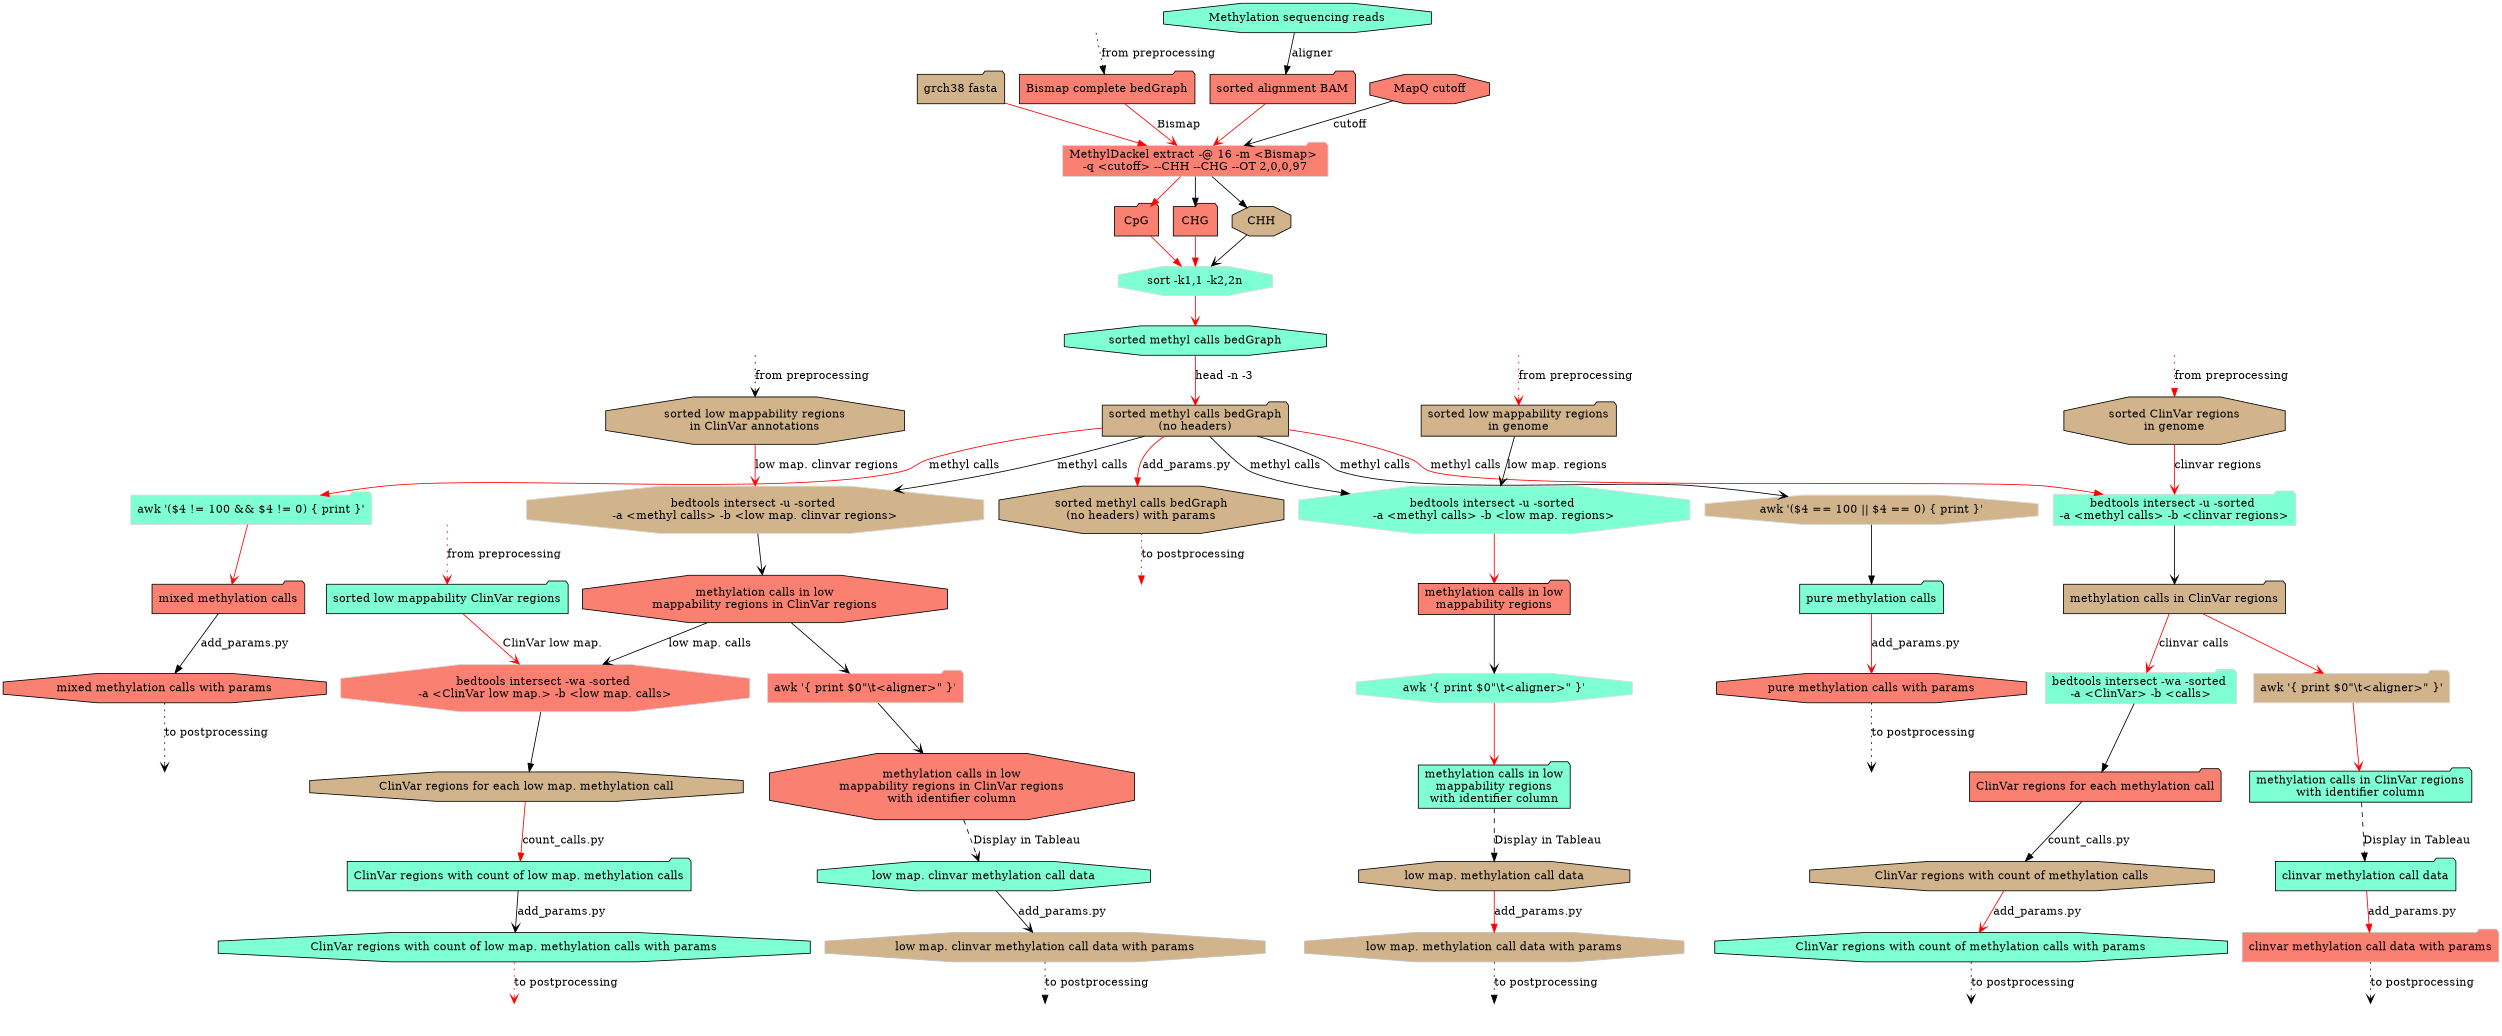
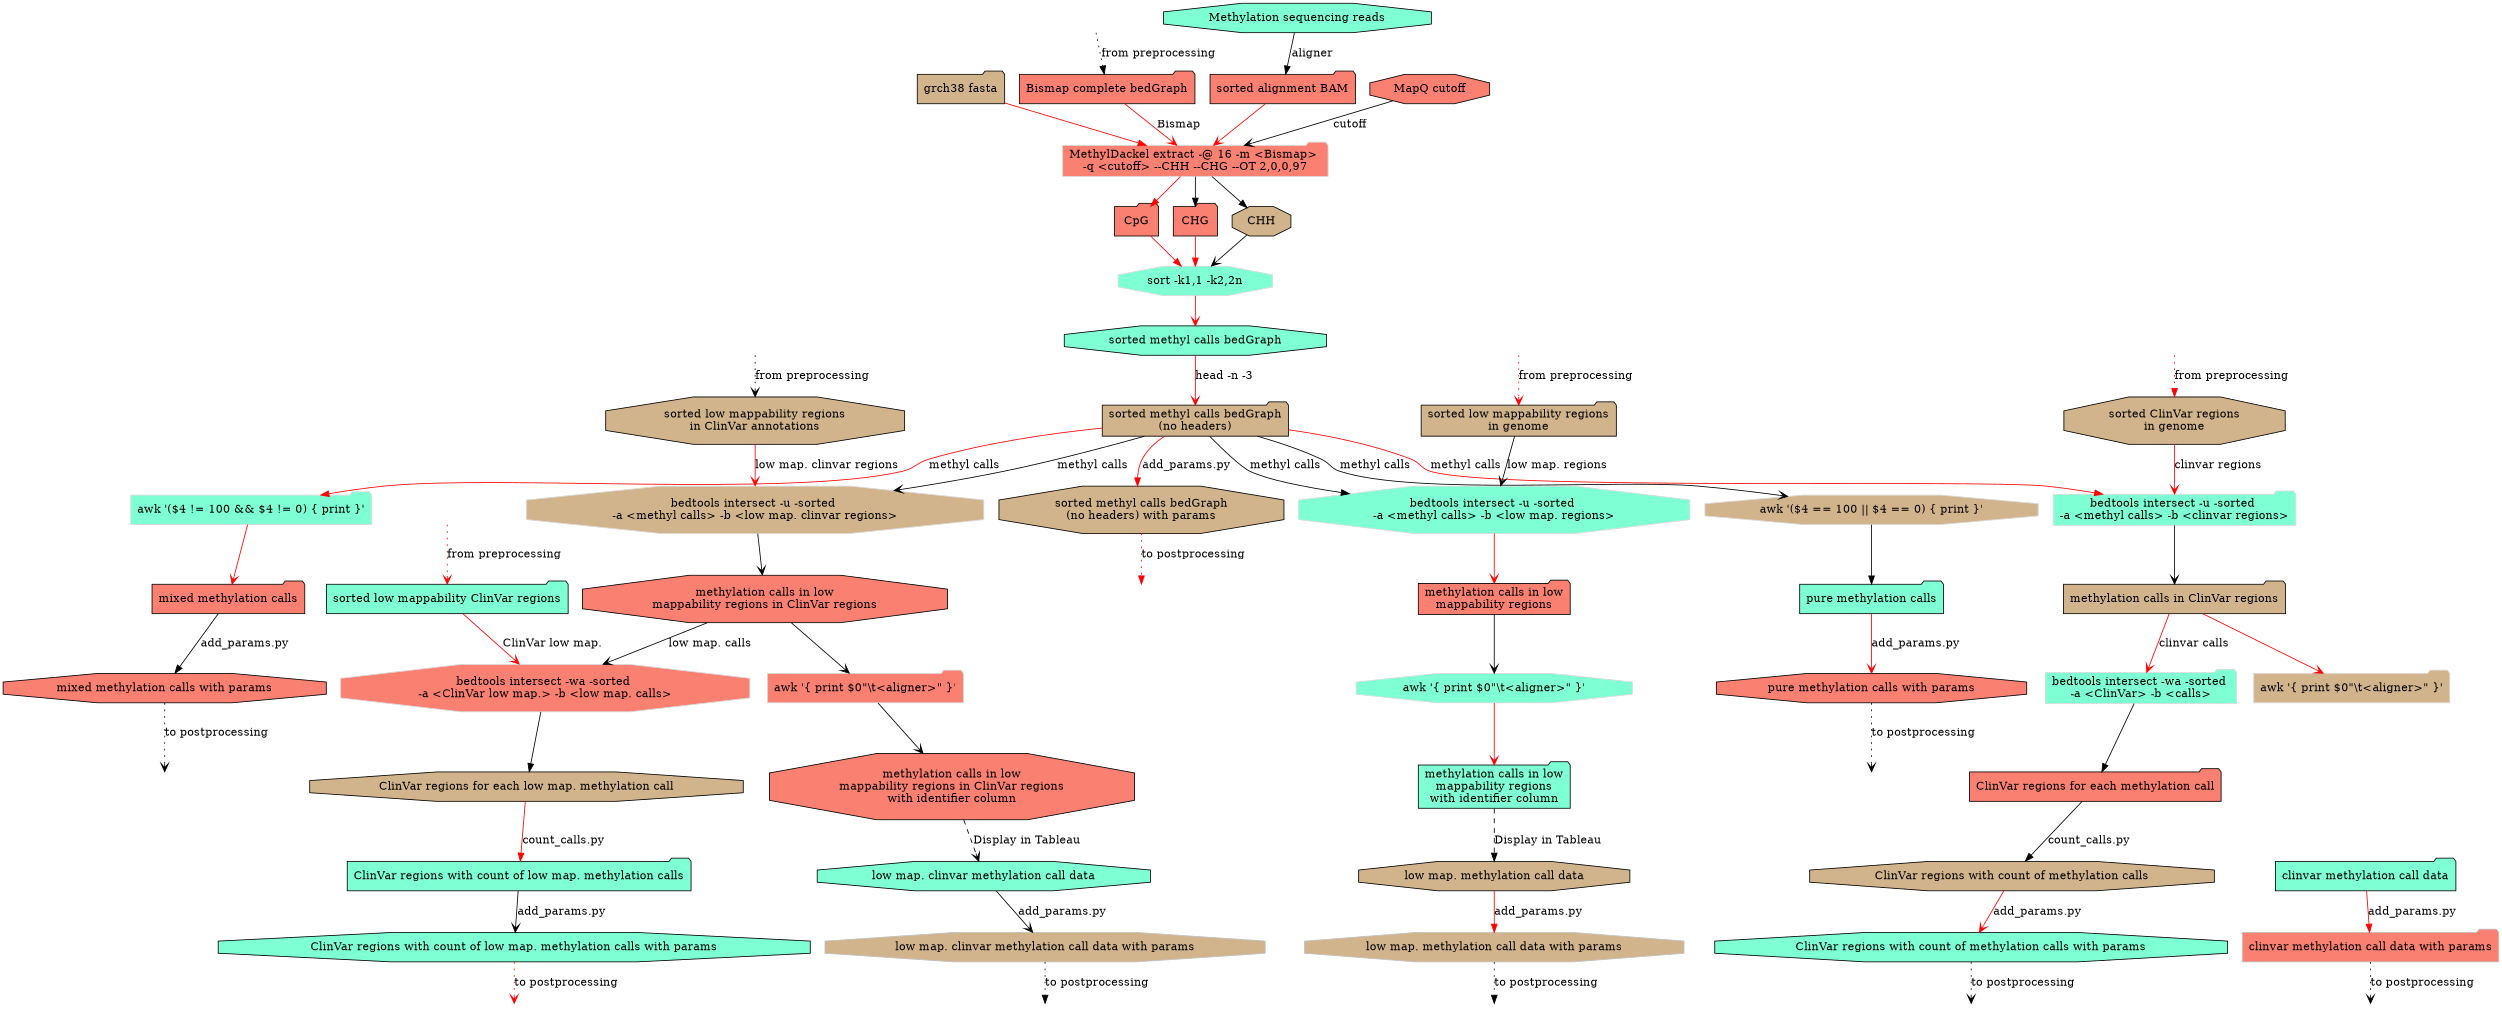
node "methylation calls in ClinVar regions with identifier column": removed
